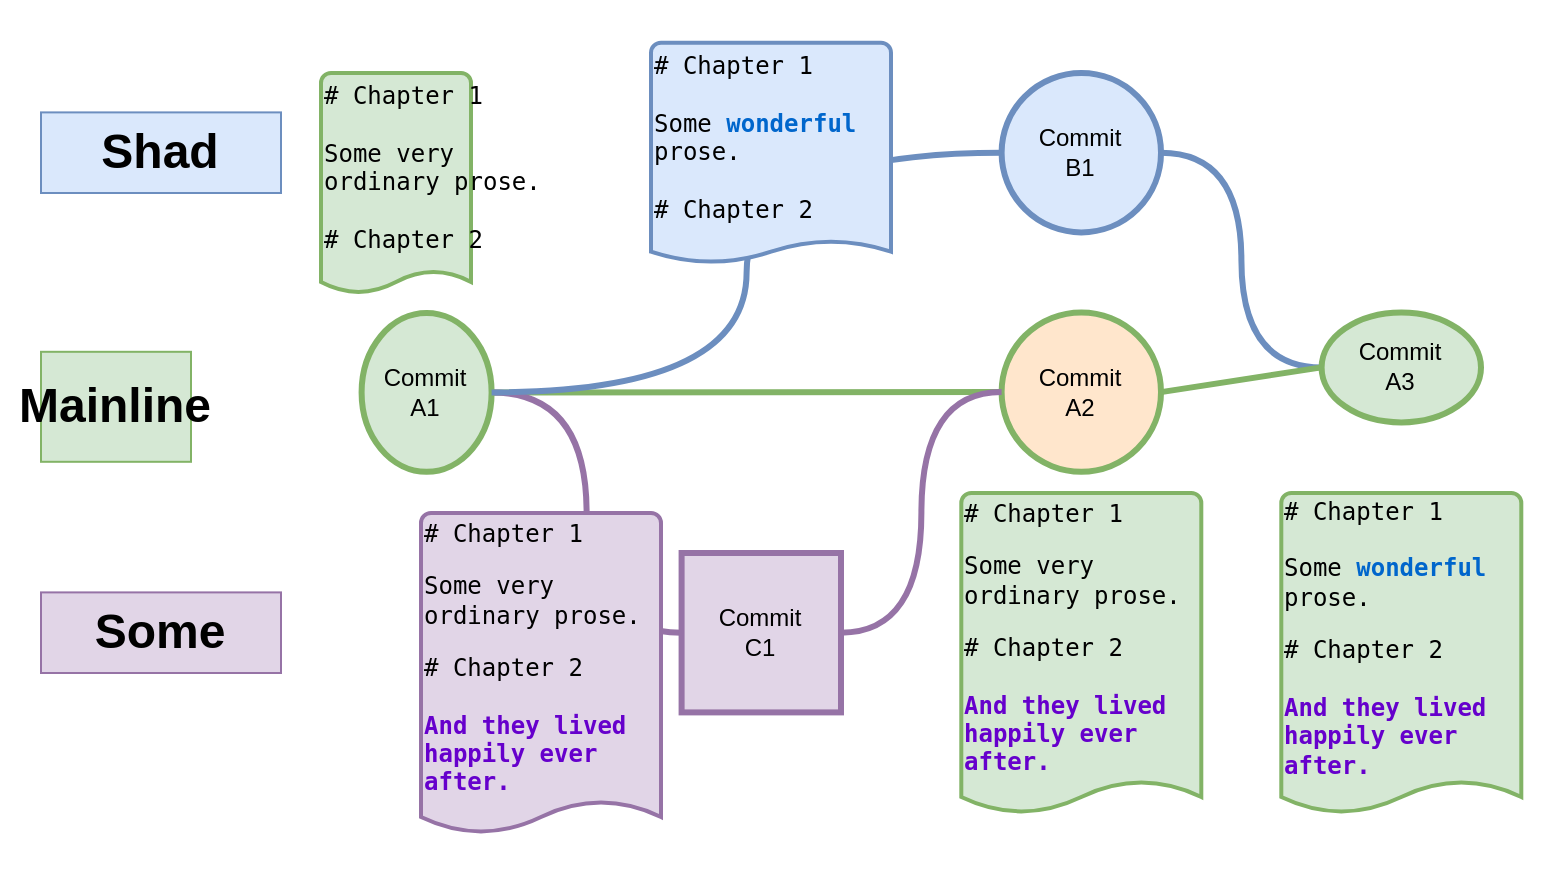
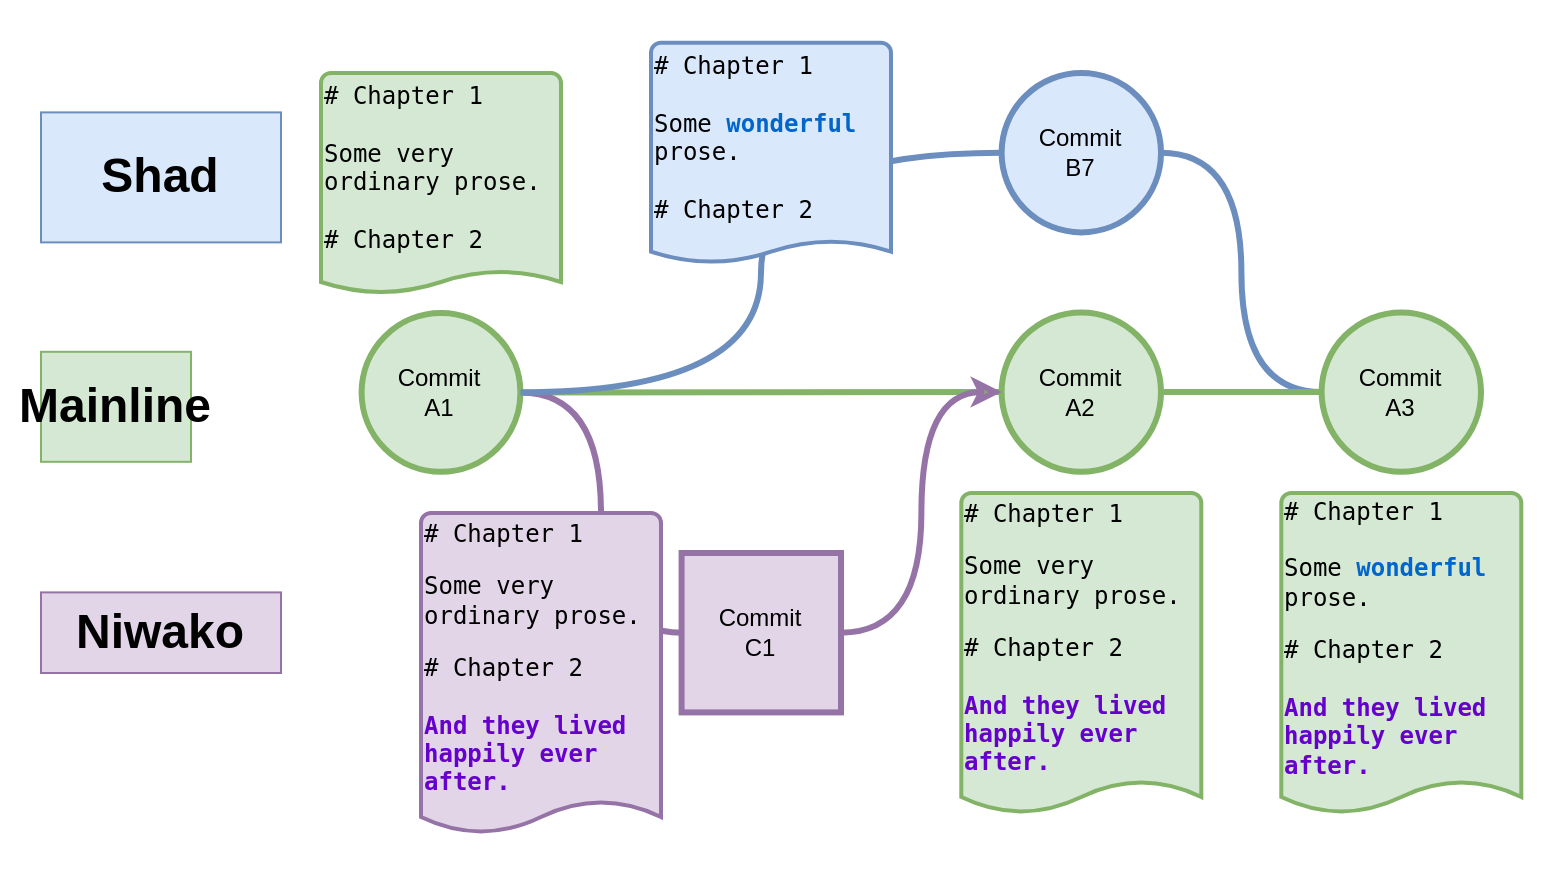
node "Shad": size 240x81 -> 240x130
node "Commit B1": label "Commit B1" -> "Commit B7"
node "# Chapter 1 Some very ordinary prose. # Chapter 2": size 150x220 -> 240x220
node "Commit A3": size 159x110 -> 159x159
node "Commit A1": size 130x159 -> 159x159
node "Commit A2": fillcolor #ffe6cc -> #d5e8d4
edge "Commit A2" -- "Commit C1": arrowhead none -> classic
node "Some": label "Some" -> "Niwako"
